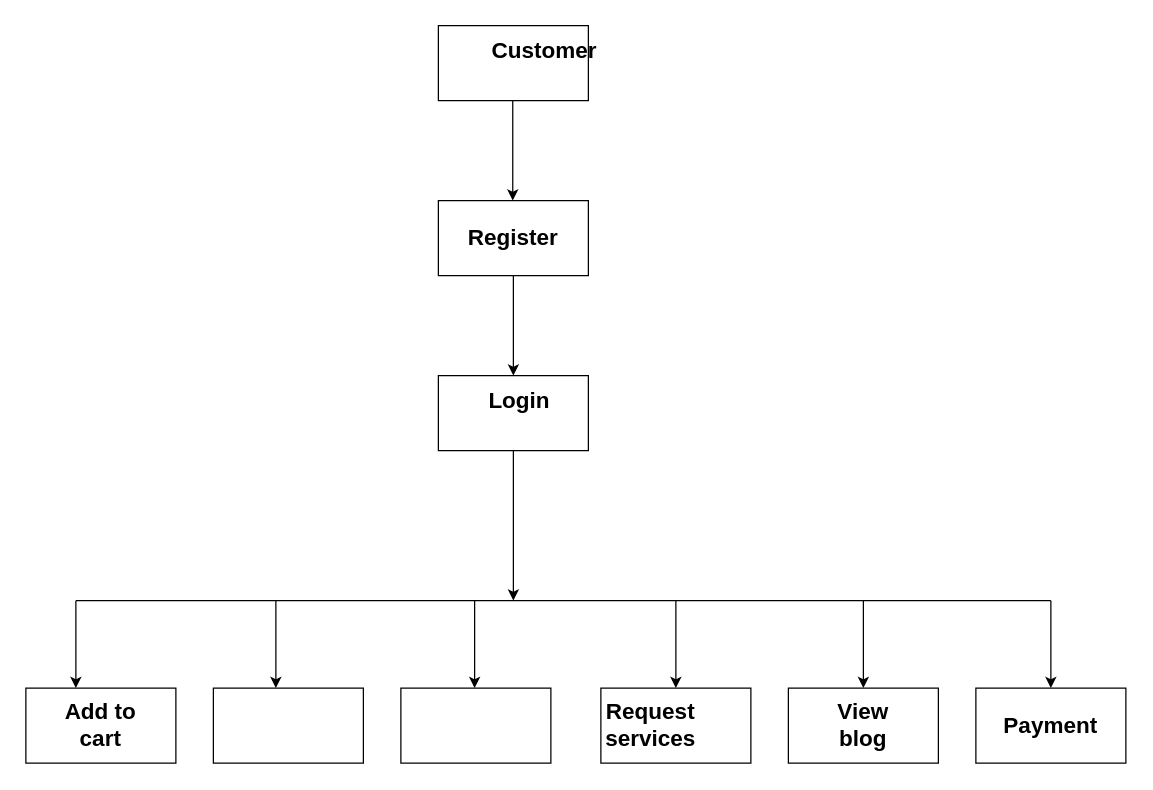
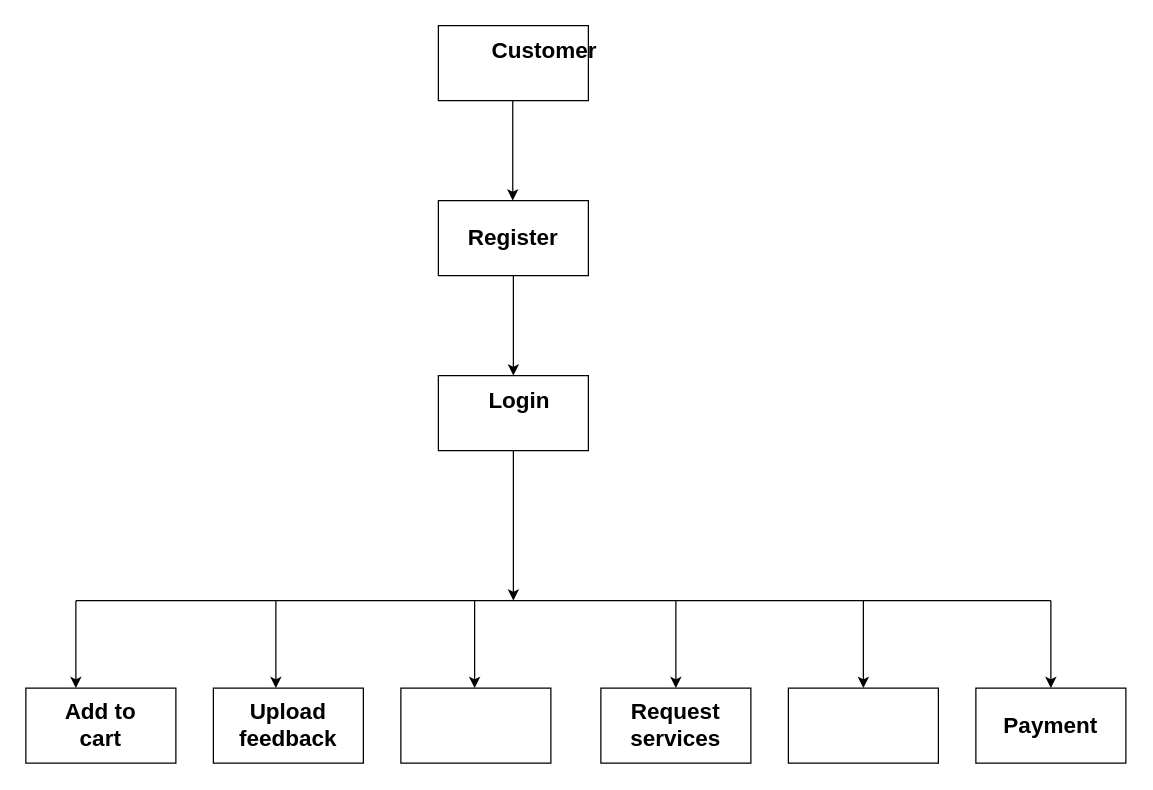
node "Upload feedback": added
node "Request services": moved (651, 726) -> (676, 726)
node "View blog": removed
